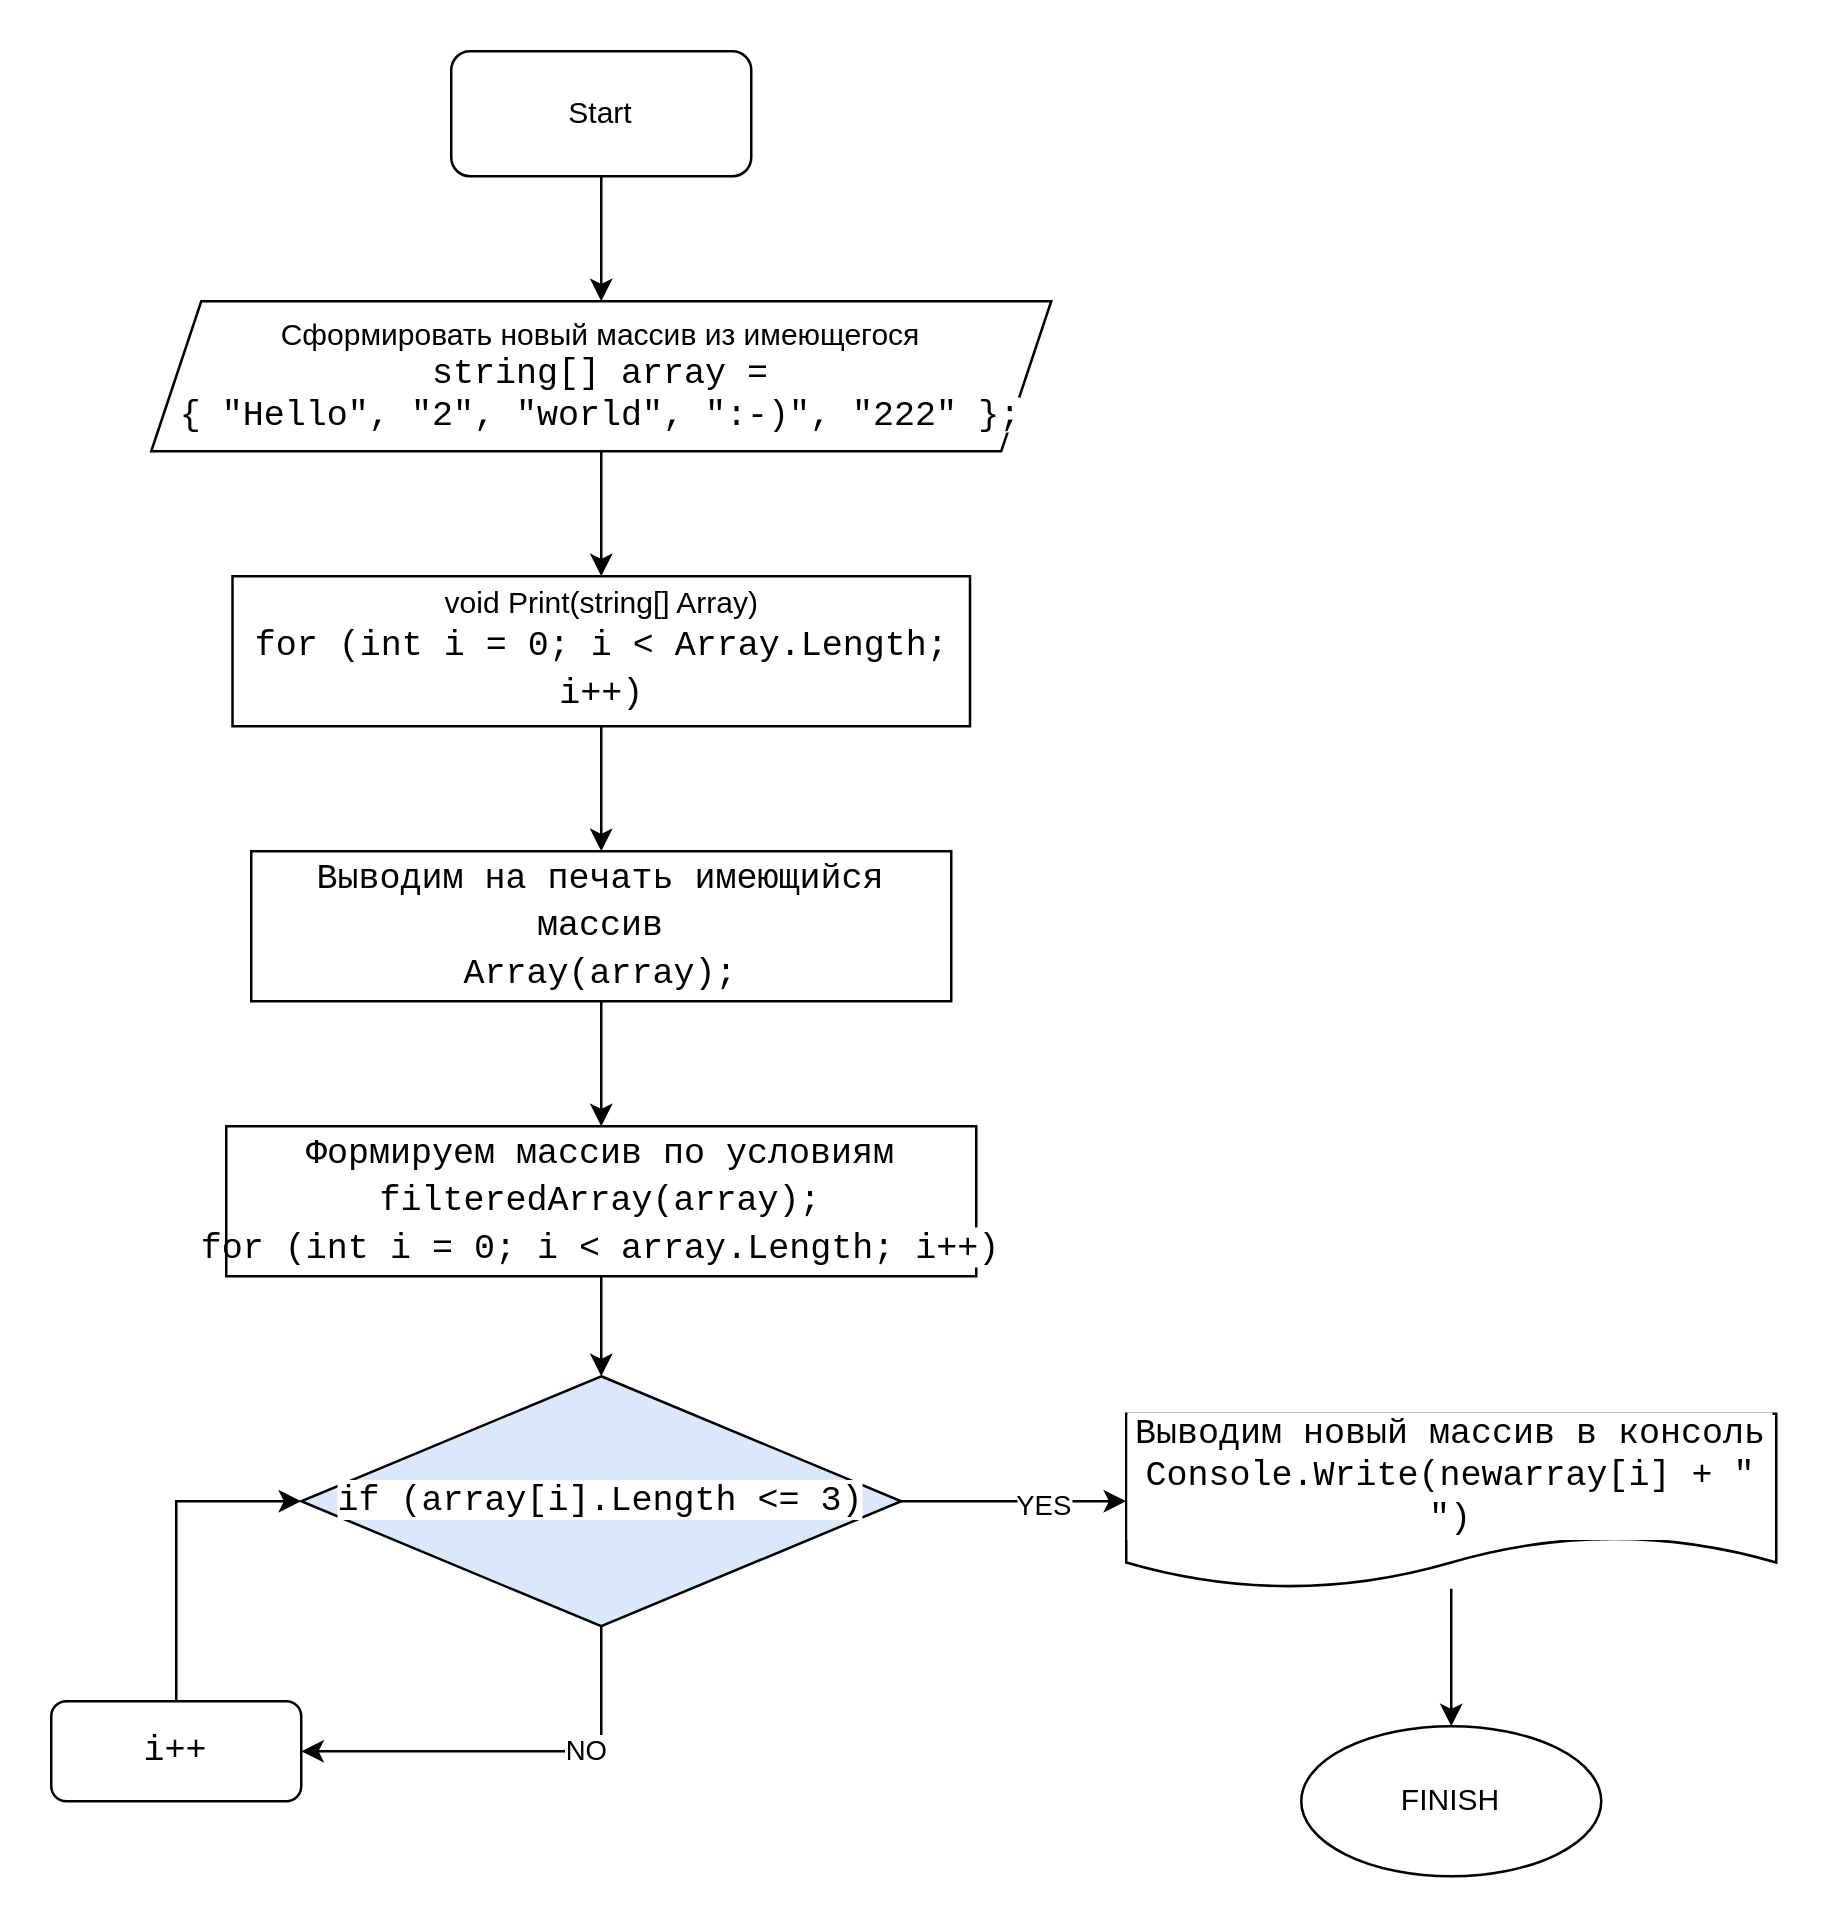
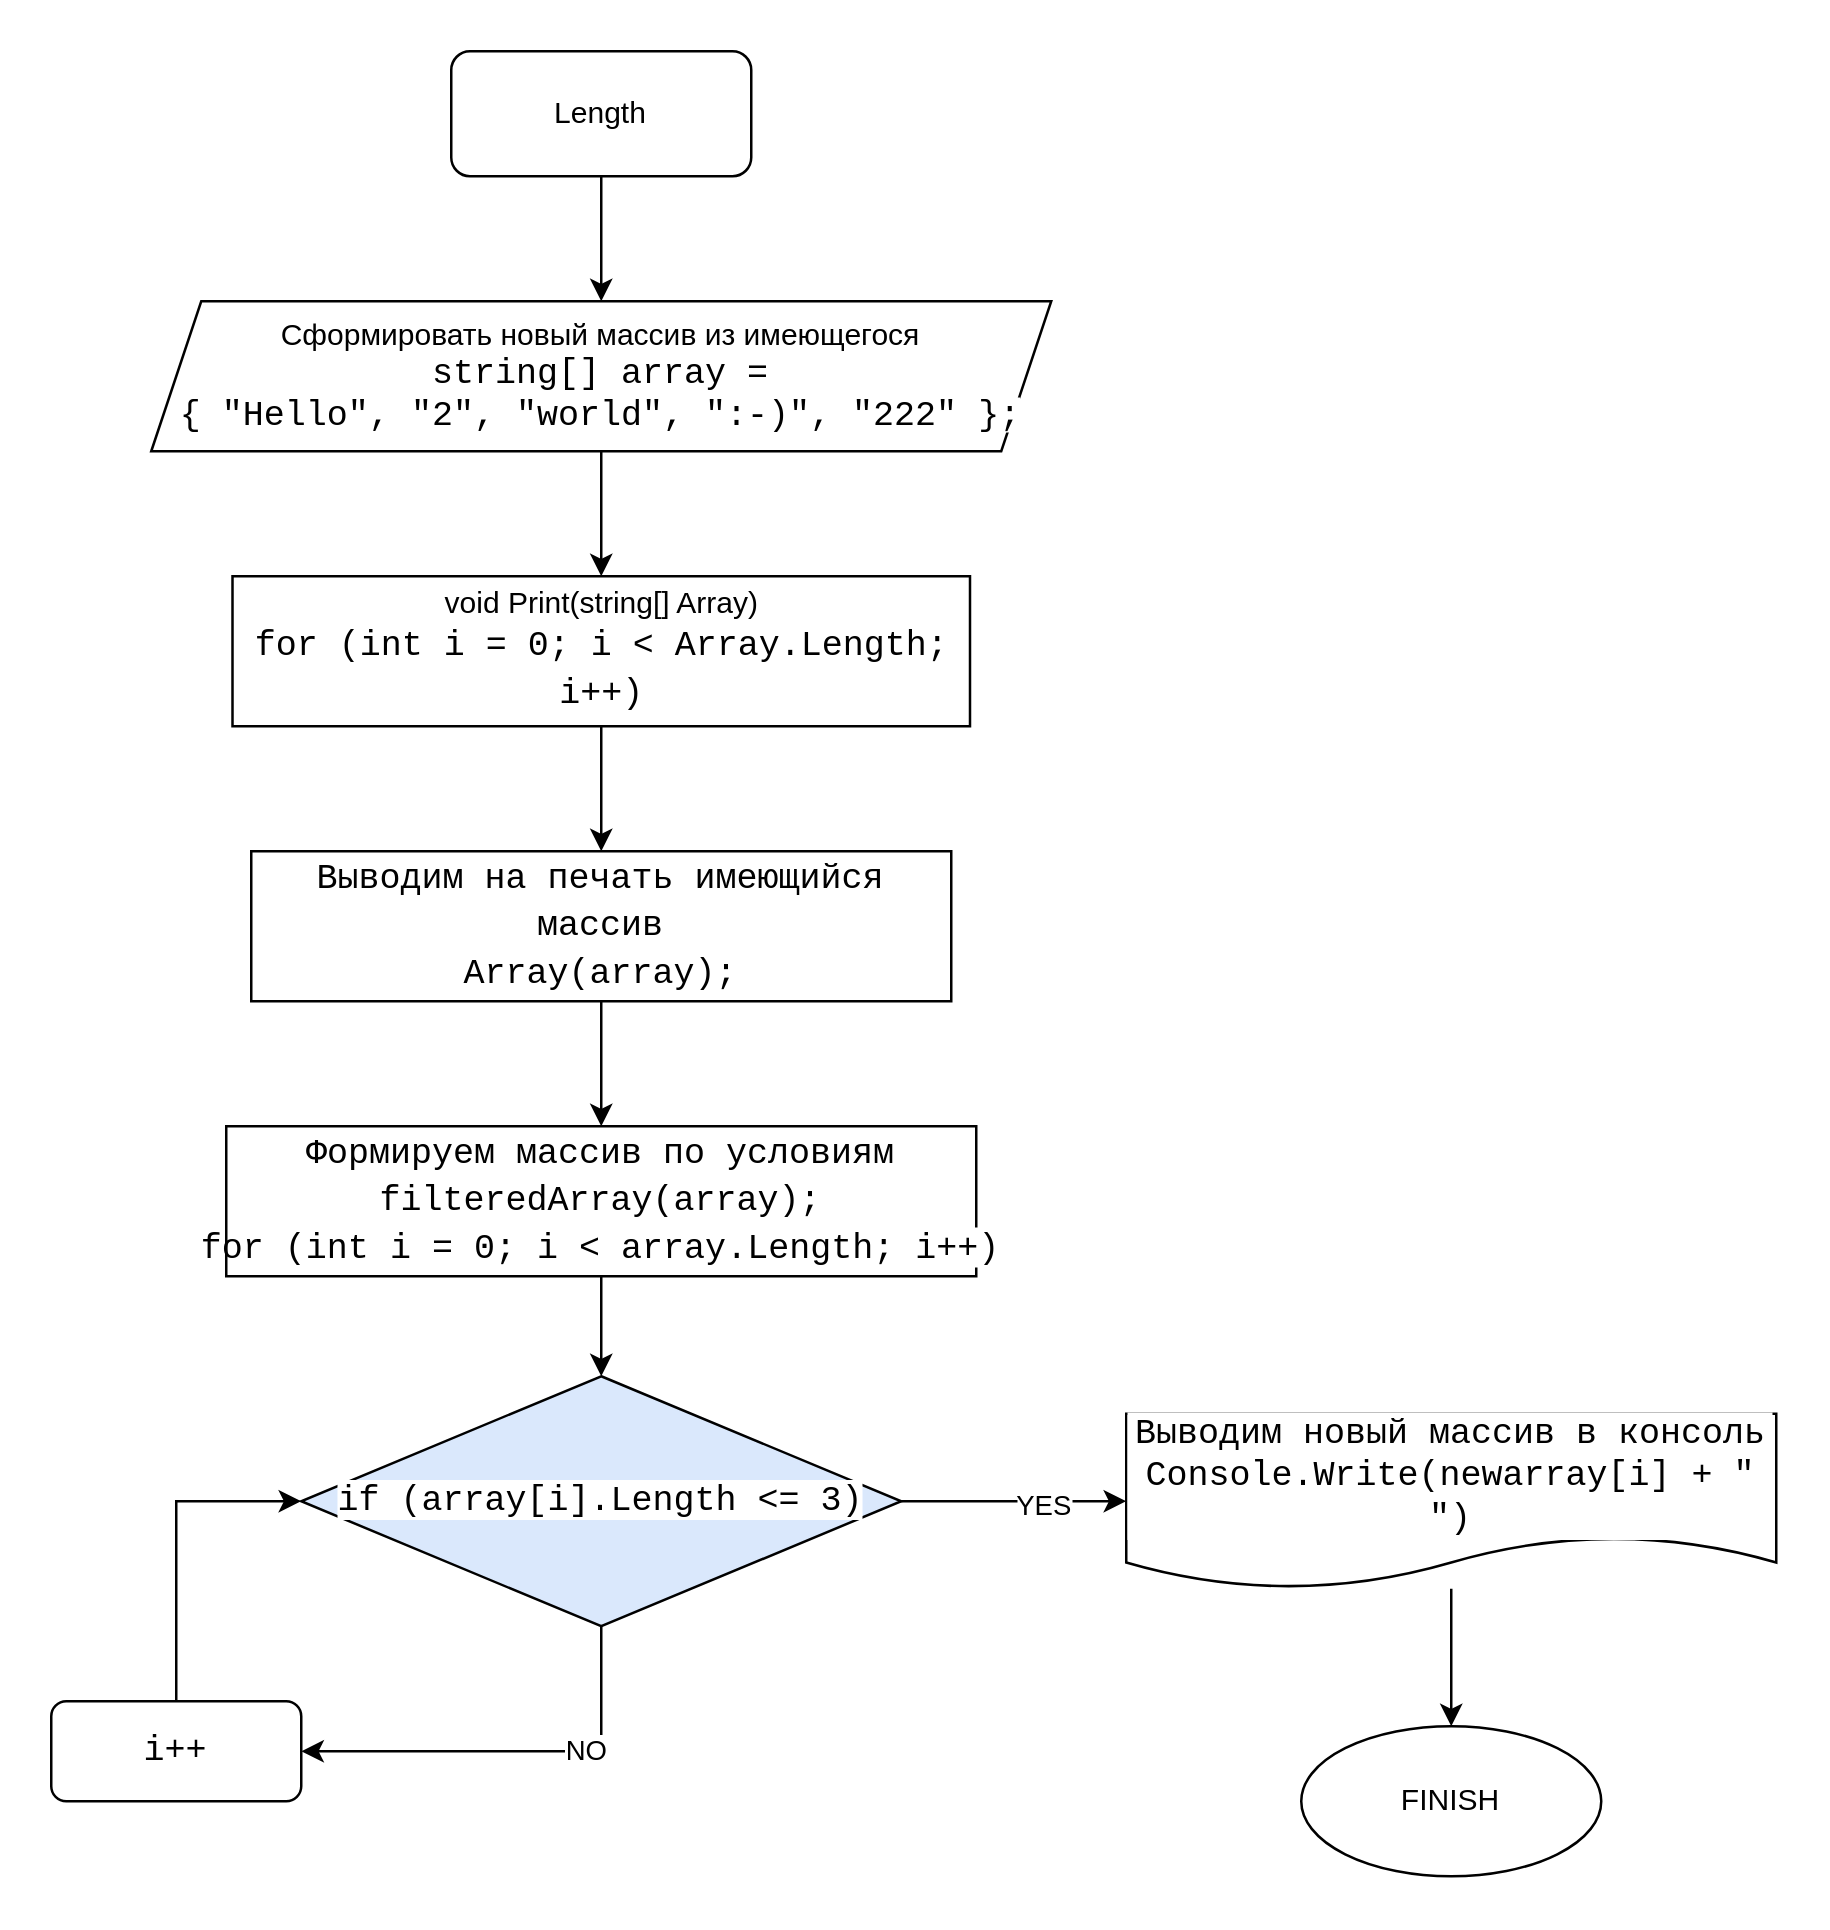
node "Start": label "Start" -> "Length"
